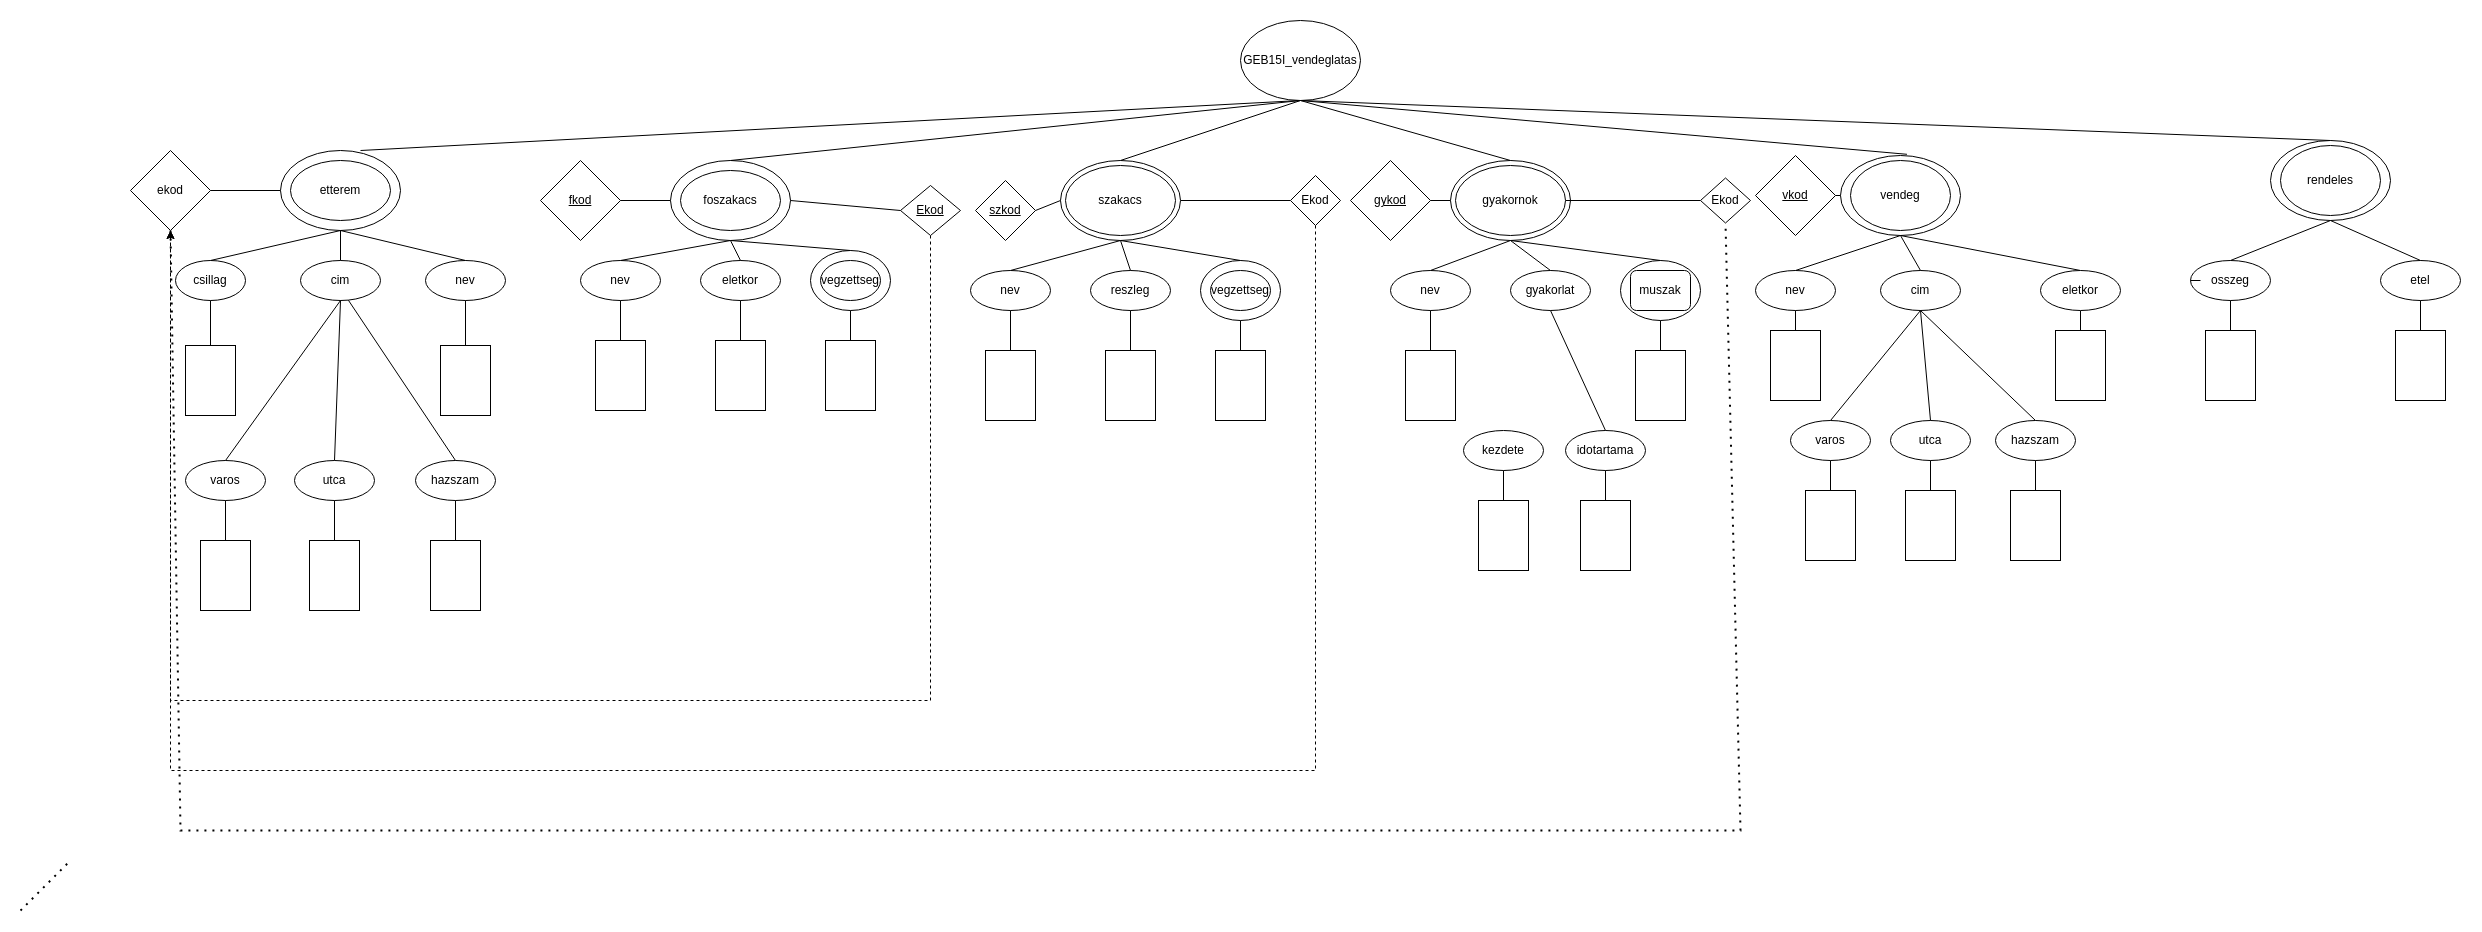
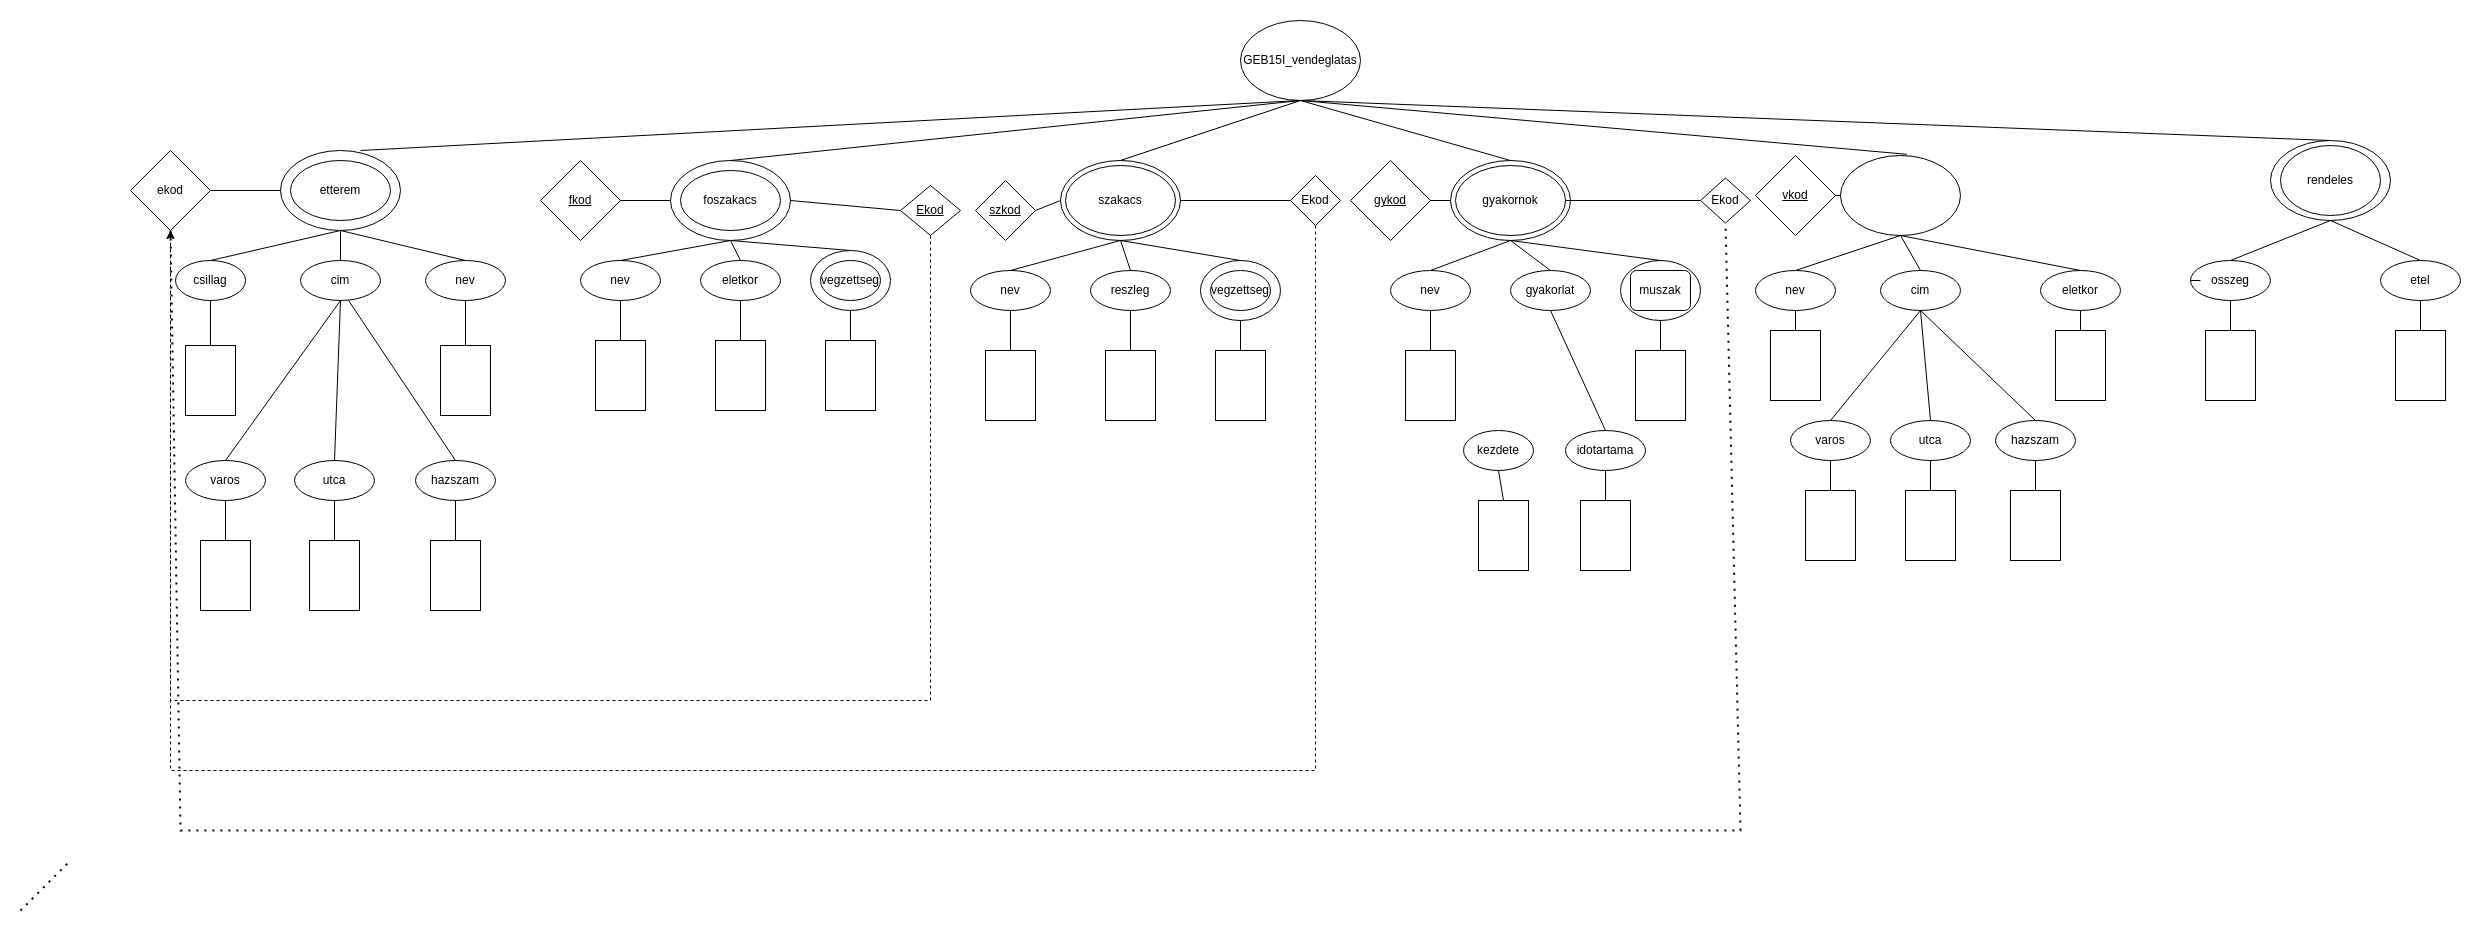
node "vendeg": removed
node "kezdete": size 80x40 -> 70x40
